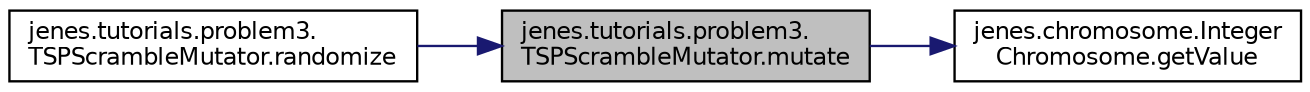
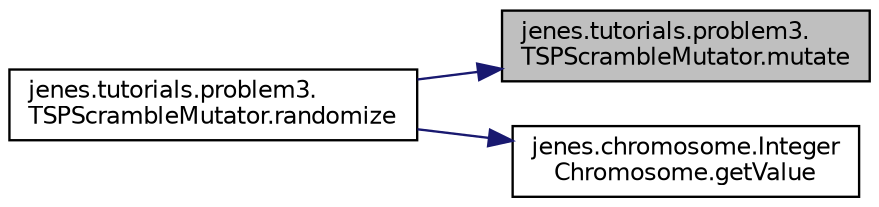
edge "jenes.tutorials.problem3. TSPScrambleMutator.mutate" -> "jenes.chromosome.Integer Chromosome.getValue": now "jenes.tutorials.problem3. TSPScrambleMutator.randomize" -> "jenes.chromosome.Integer Chromosome.getValue"
